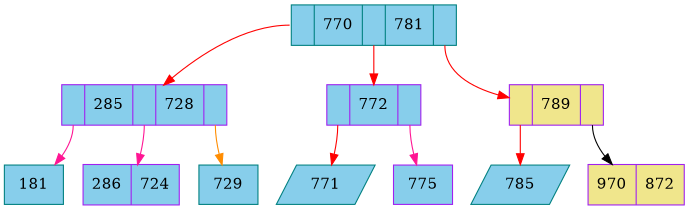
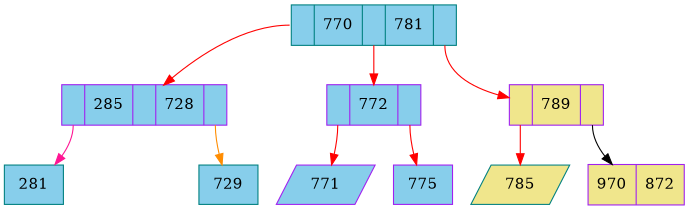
edge "772" -> "775": color deeppink -> red
node "181": label "181" -> "281"
node "286": removed
node "771": color teal -> purple
node "785": fillcolor skyblue -> khaki
